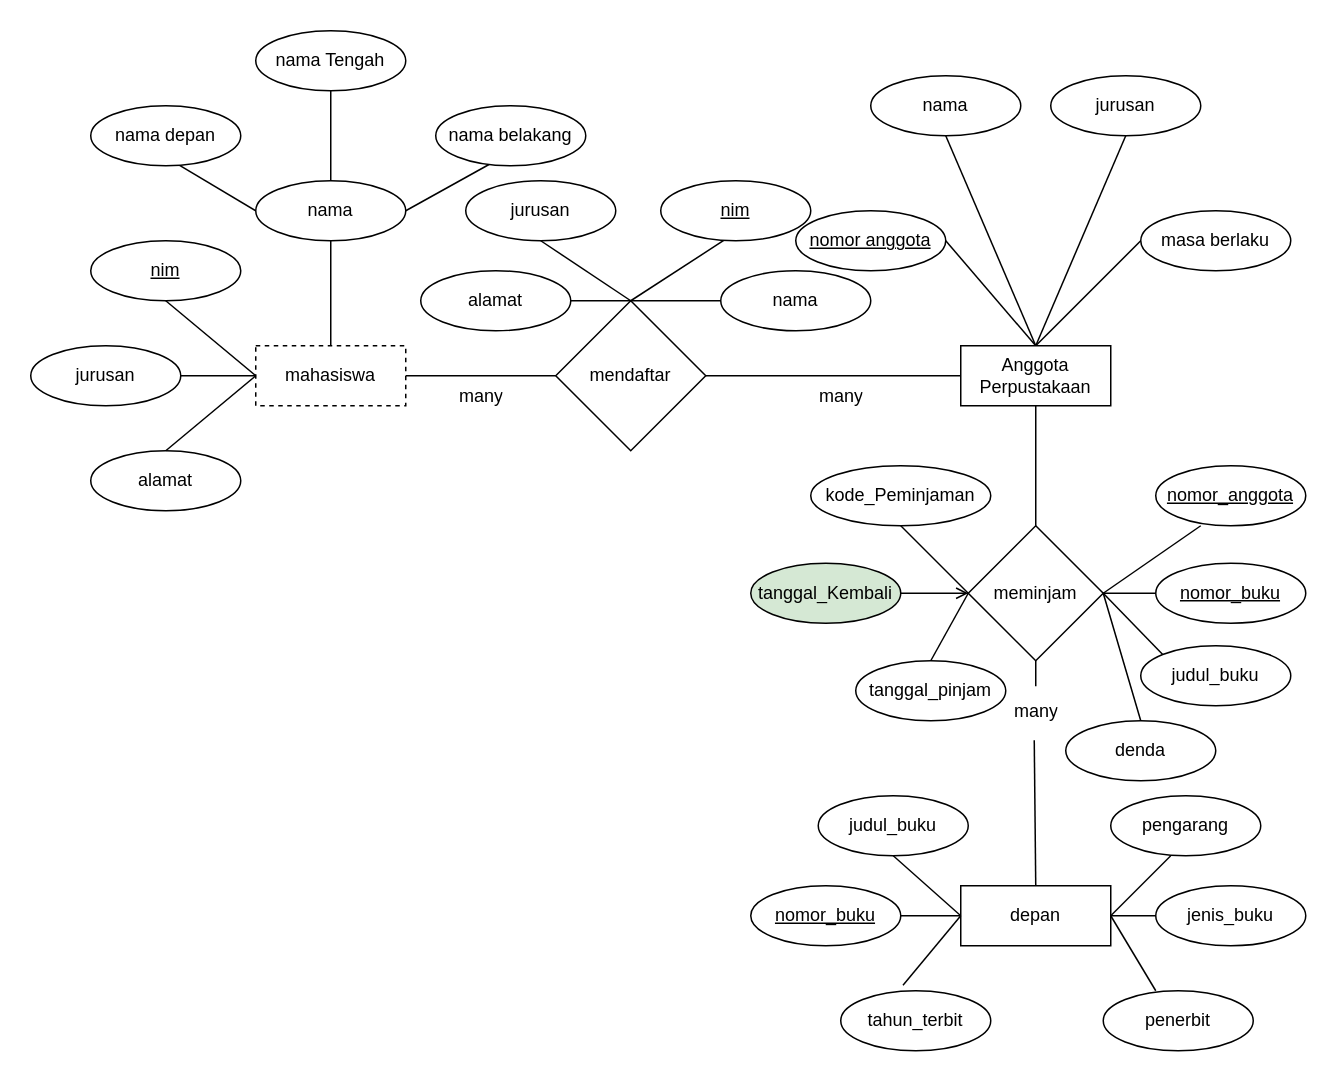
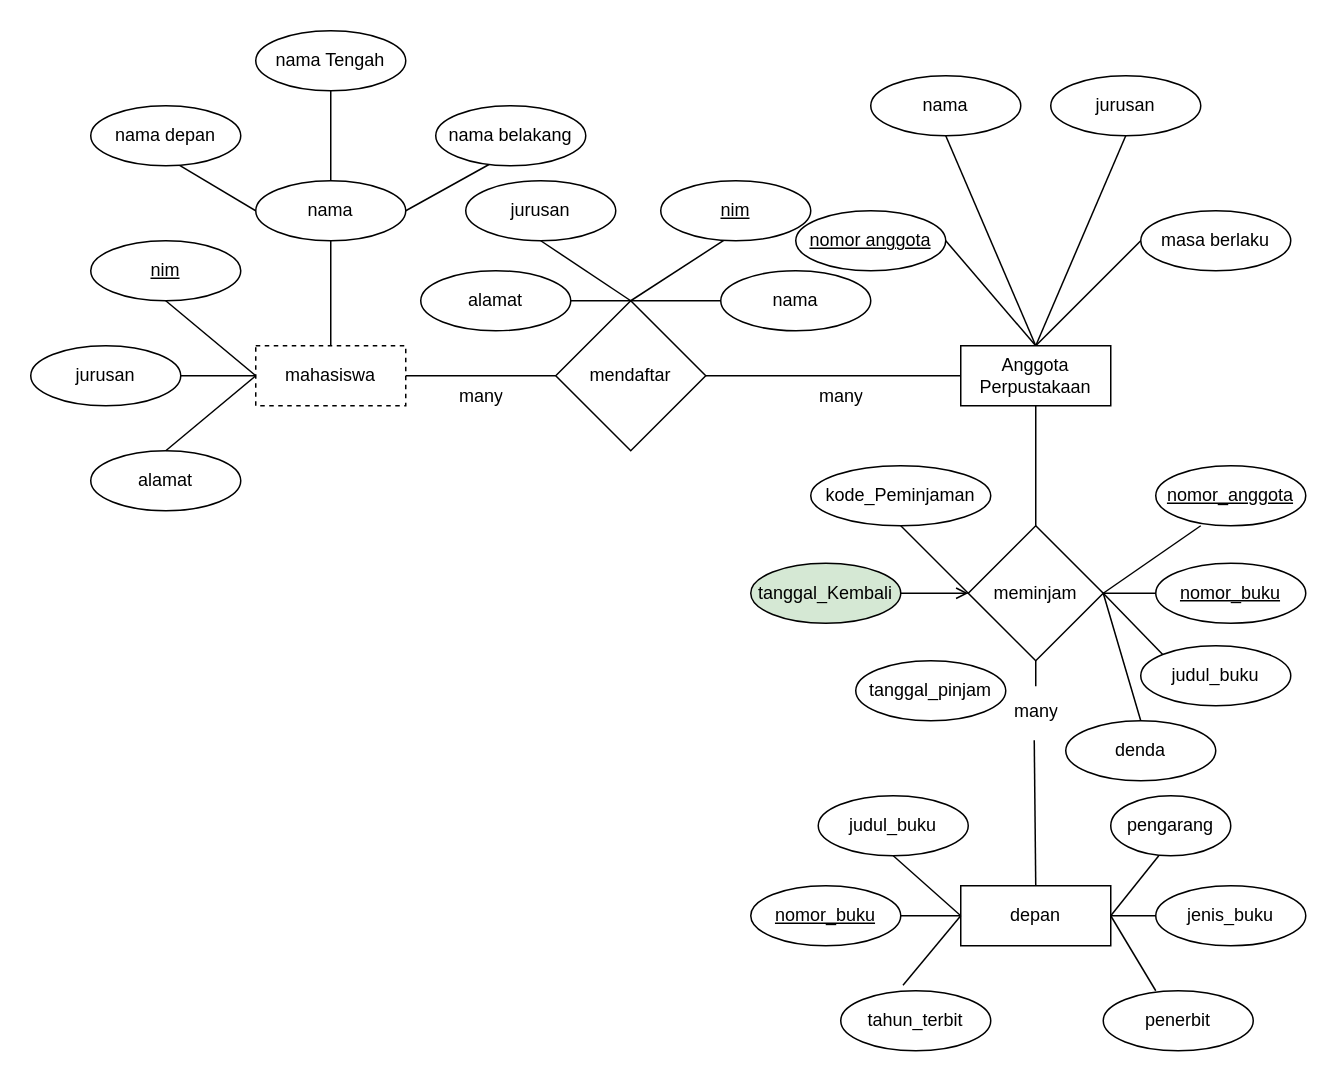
edge "meminjam" -- "tanggal_pinjam": removed
node "pengarang": size 150x60 -> 120x60
